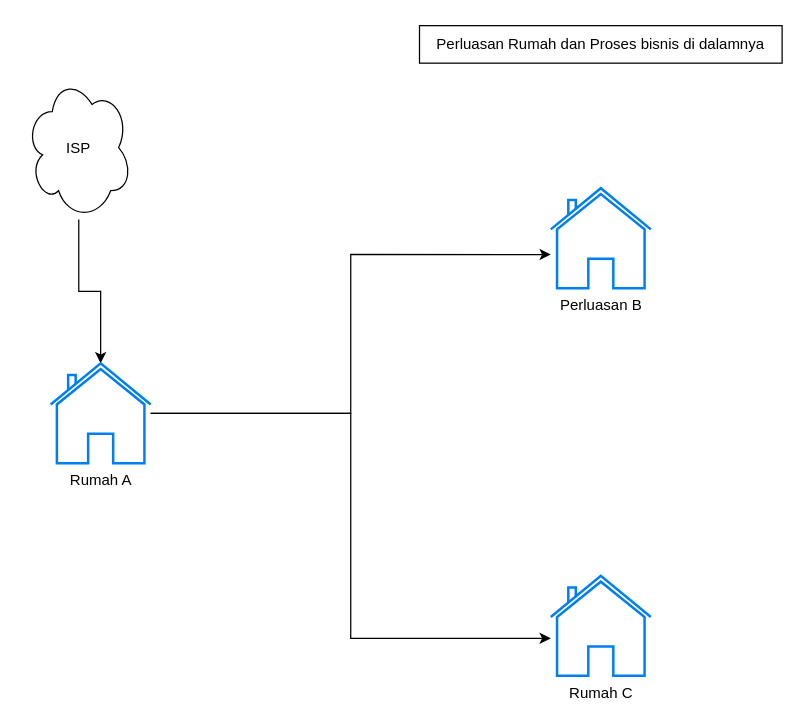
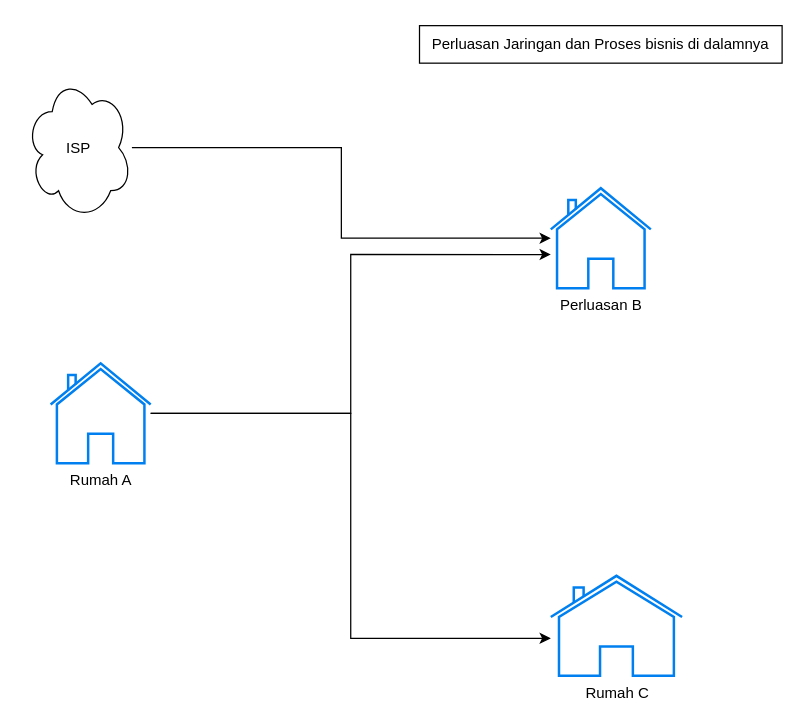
node "Perluasan Rumah dan Proses bisnis di dalamnya": label "Perluasan Rumah dan Proses bisnis di dalamnya" -> "Perluasan Jaringan dan Proses bisnis di dalamnya"
edge "ISP" -> "Rumah A": now "ISP" -> "Perluasan B"
node "Rumah C": size 100x100 -> 131x100
